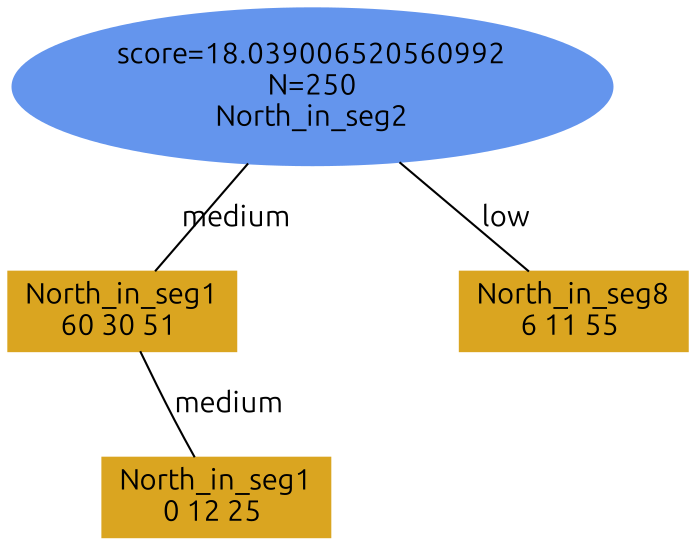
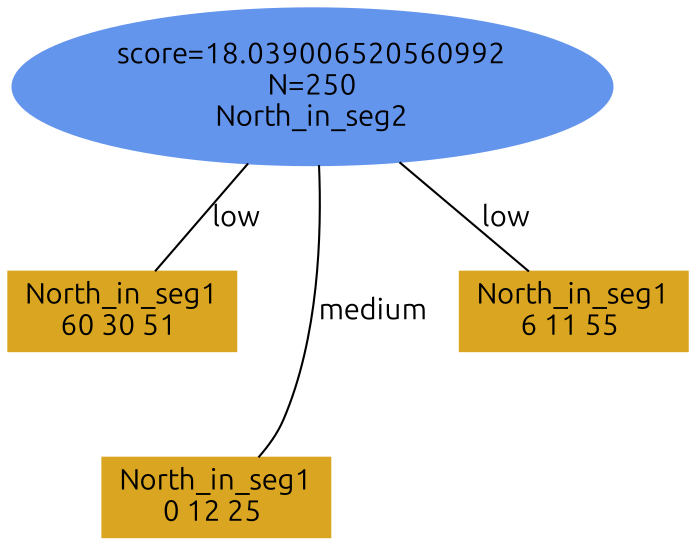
edge "score=18.039006520560992 N=250 North_in_seg2" -- "North_in_seg1 60 30 51": label "medium" -> "low"
node "North_in_seg8 6 11 55": label "North_in_seg8 6 11 55" -> "North_in_seg1 6 11 55"
edge "North_in_seg1 60 30 51" -- "North_in_seg1 0 12 25": now "score=18.039006520560992 N=250 North_in_seg2" -- "North_in_seg1 0 12 25"
